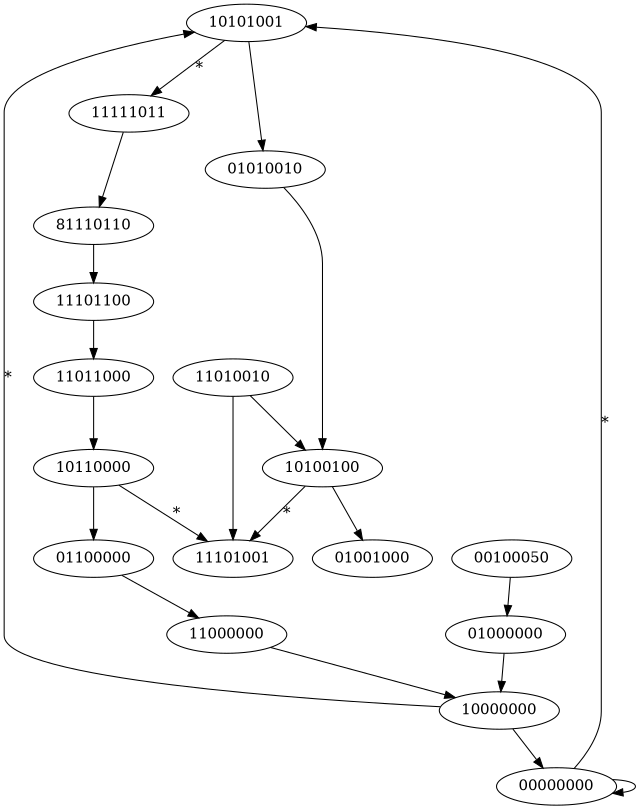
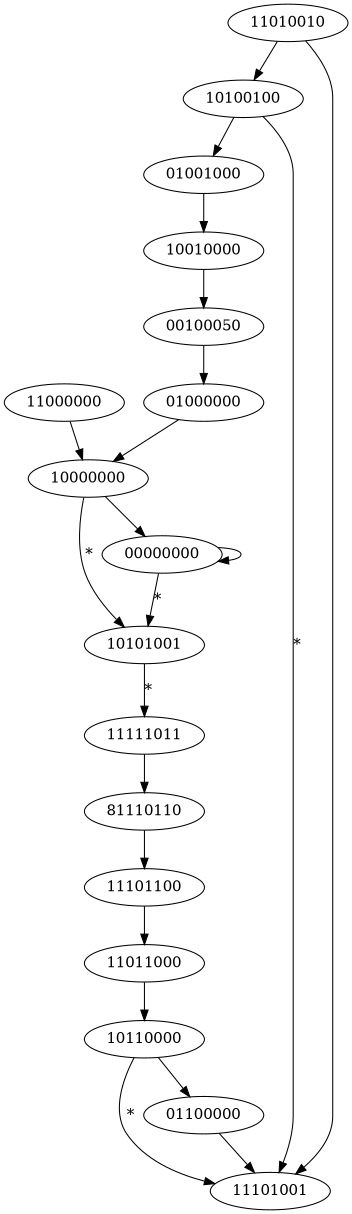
node "01010010": removed
node "10010000": added
edge "01100000" -> "11000000": now "01100000" -> "11101001"
